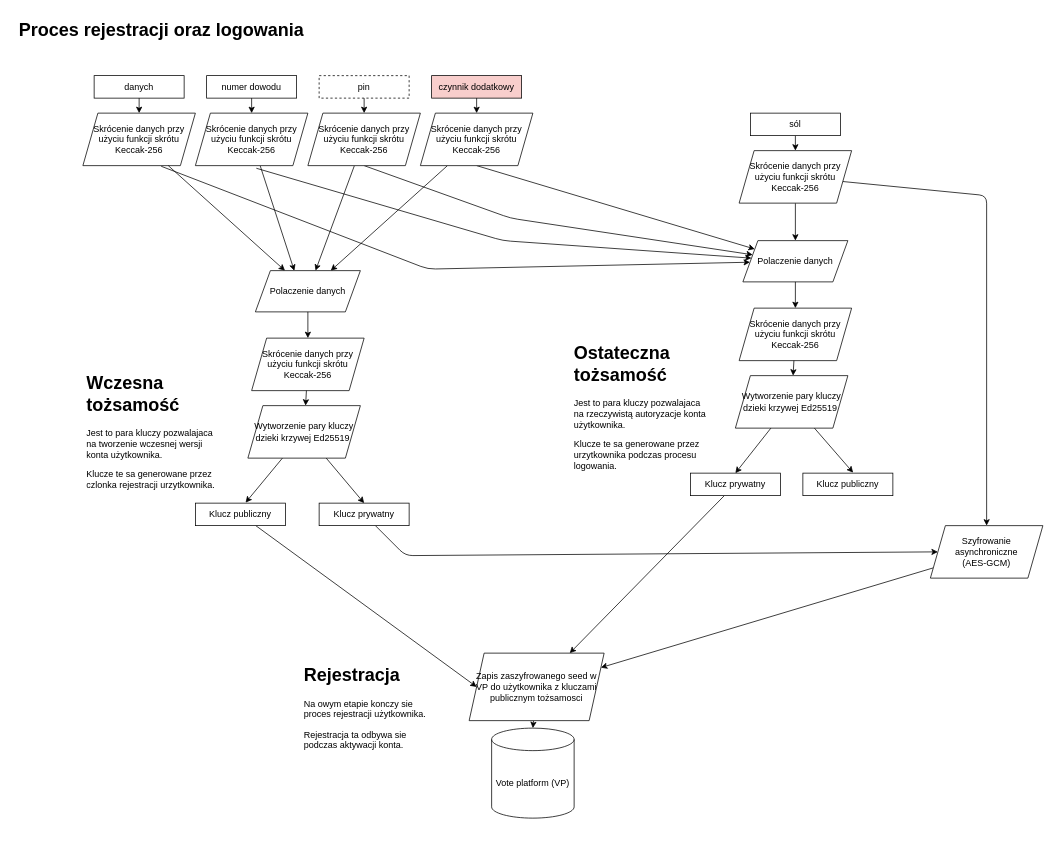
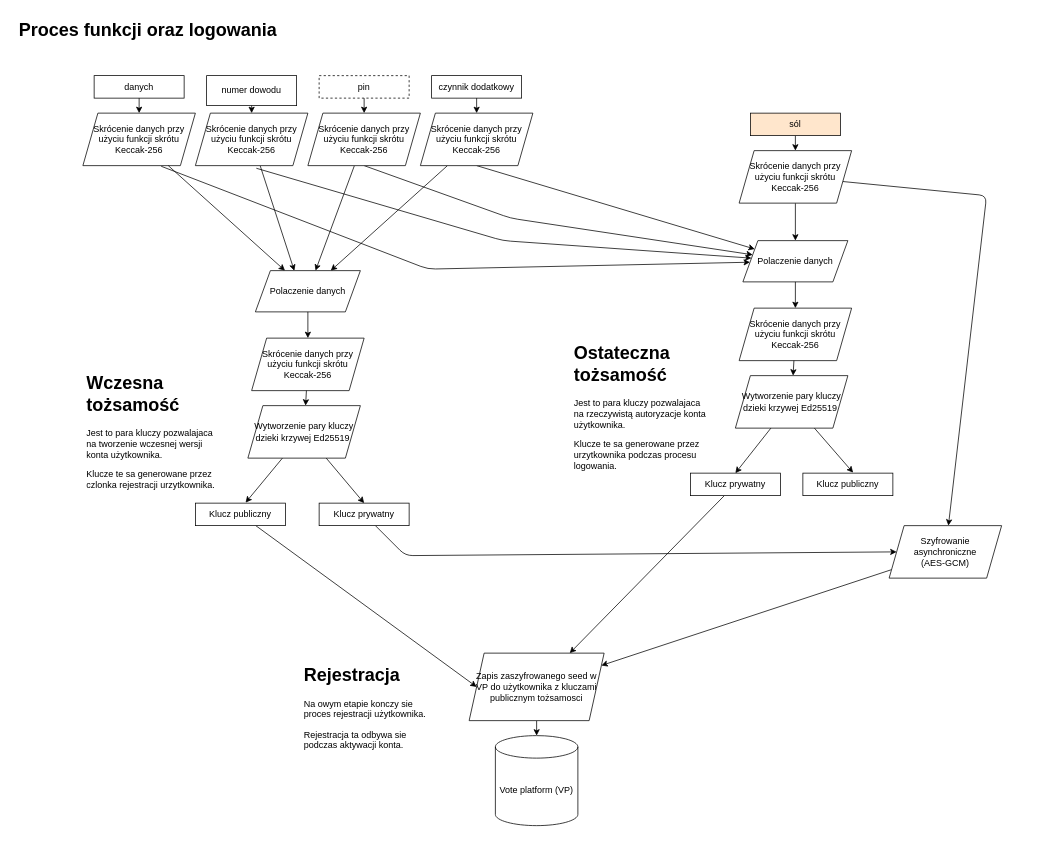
node "Proces rejestracji oraz logowania": label "Proces rejestracji oraz logowania" -> "Proces funkcji oraz logowania"
node "numer dowodu": size 90x23 -> 90x30
node "czynnik dodatkowy": fillcolor #f8cecc -> #ffffff
node "sól": fillcolor #ffffff -> #ffe6cc
node "Szyfrowanie asynchroniczne (AES-GCM)": moved (987, 552) -> (945, 552)
node "Vote platform (VP)": moved (533, 773) -> (537, 780)
